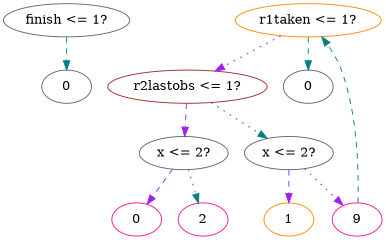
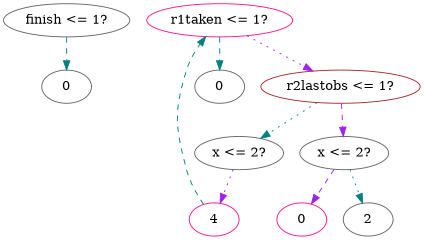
node "r1taken <= 1?": color darkorange -> deeppink
node "2": color deeppink -> gray40
node "1": removed
node "9": label "9" -> "4"
